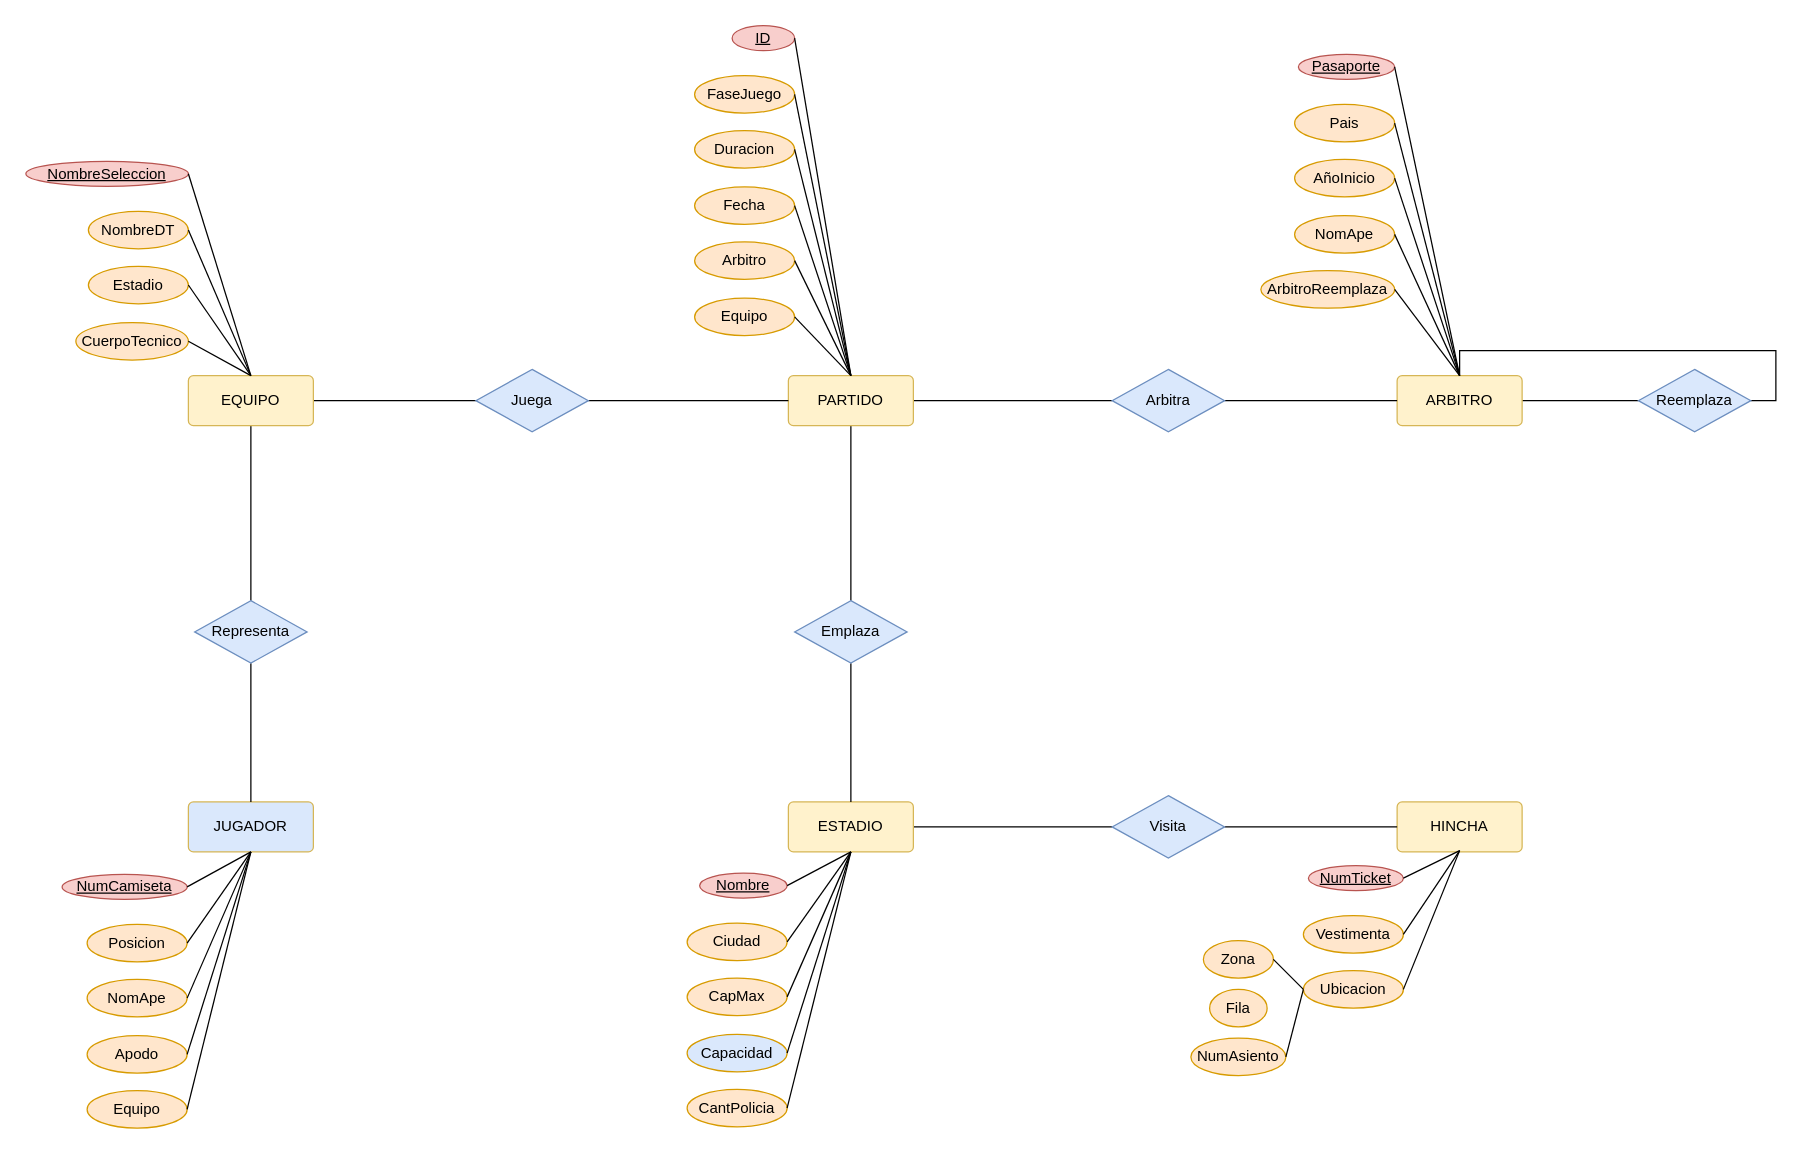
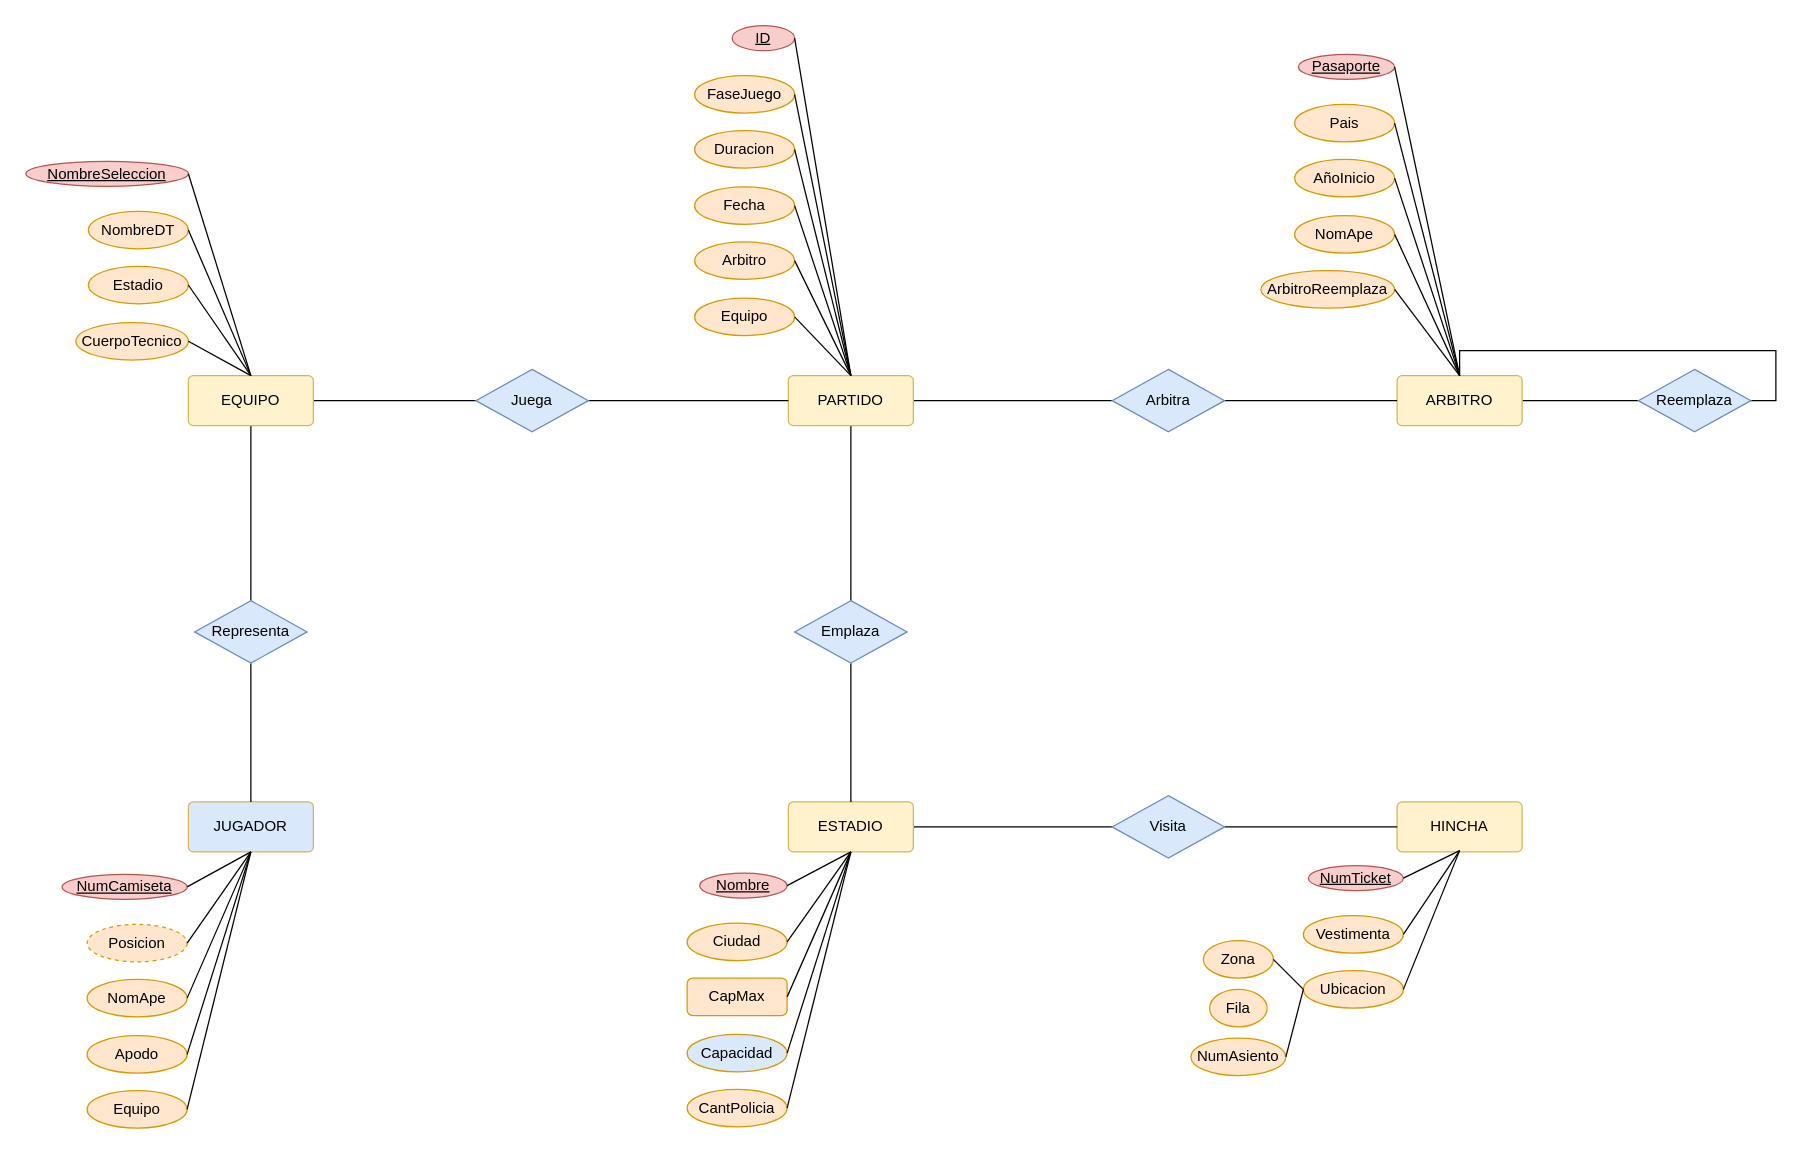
node "Posicion": style solid -> dashed
node "CapMax": shape ellipse -> rounded rectangle
